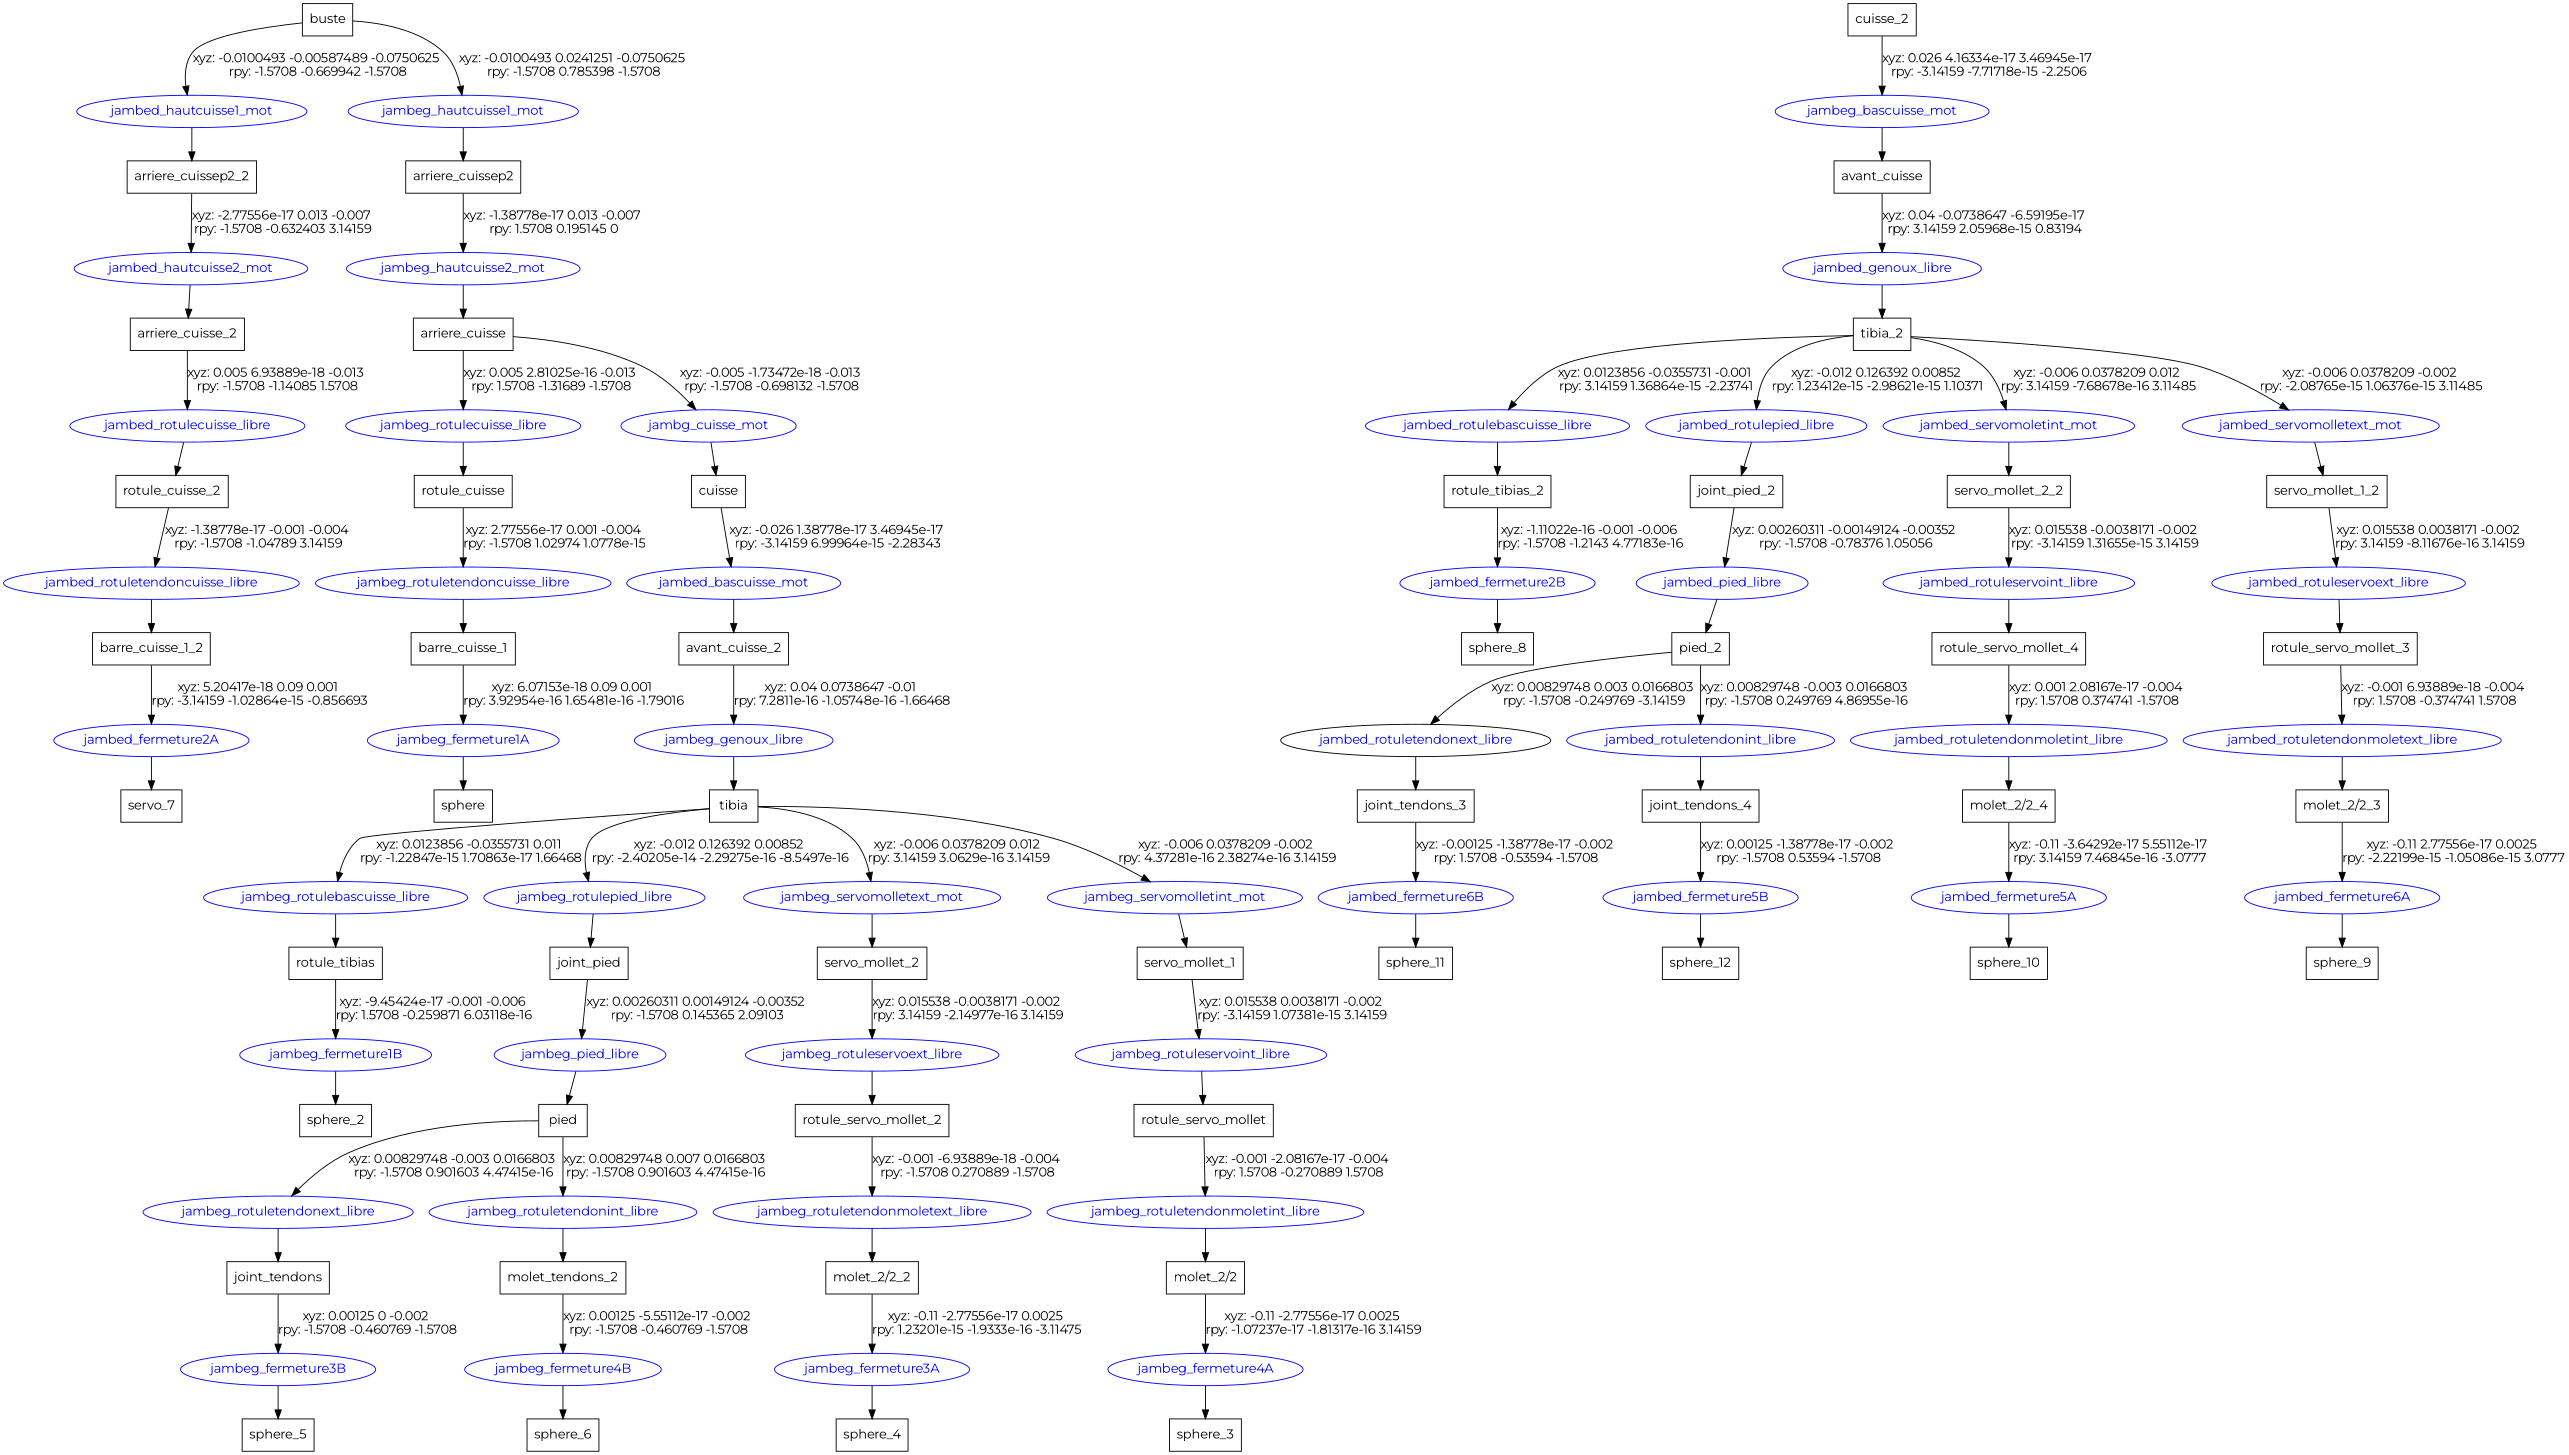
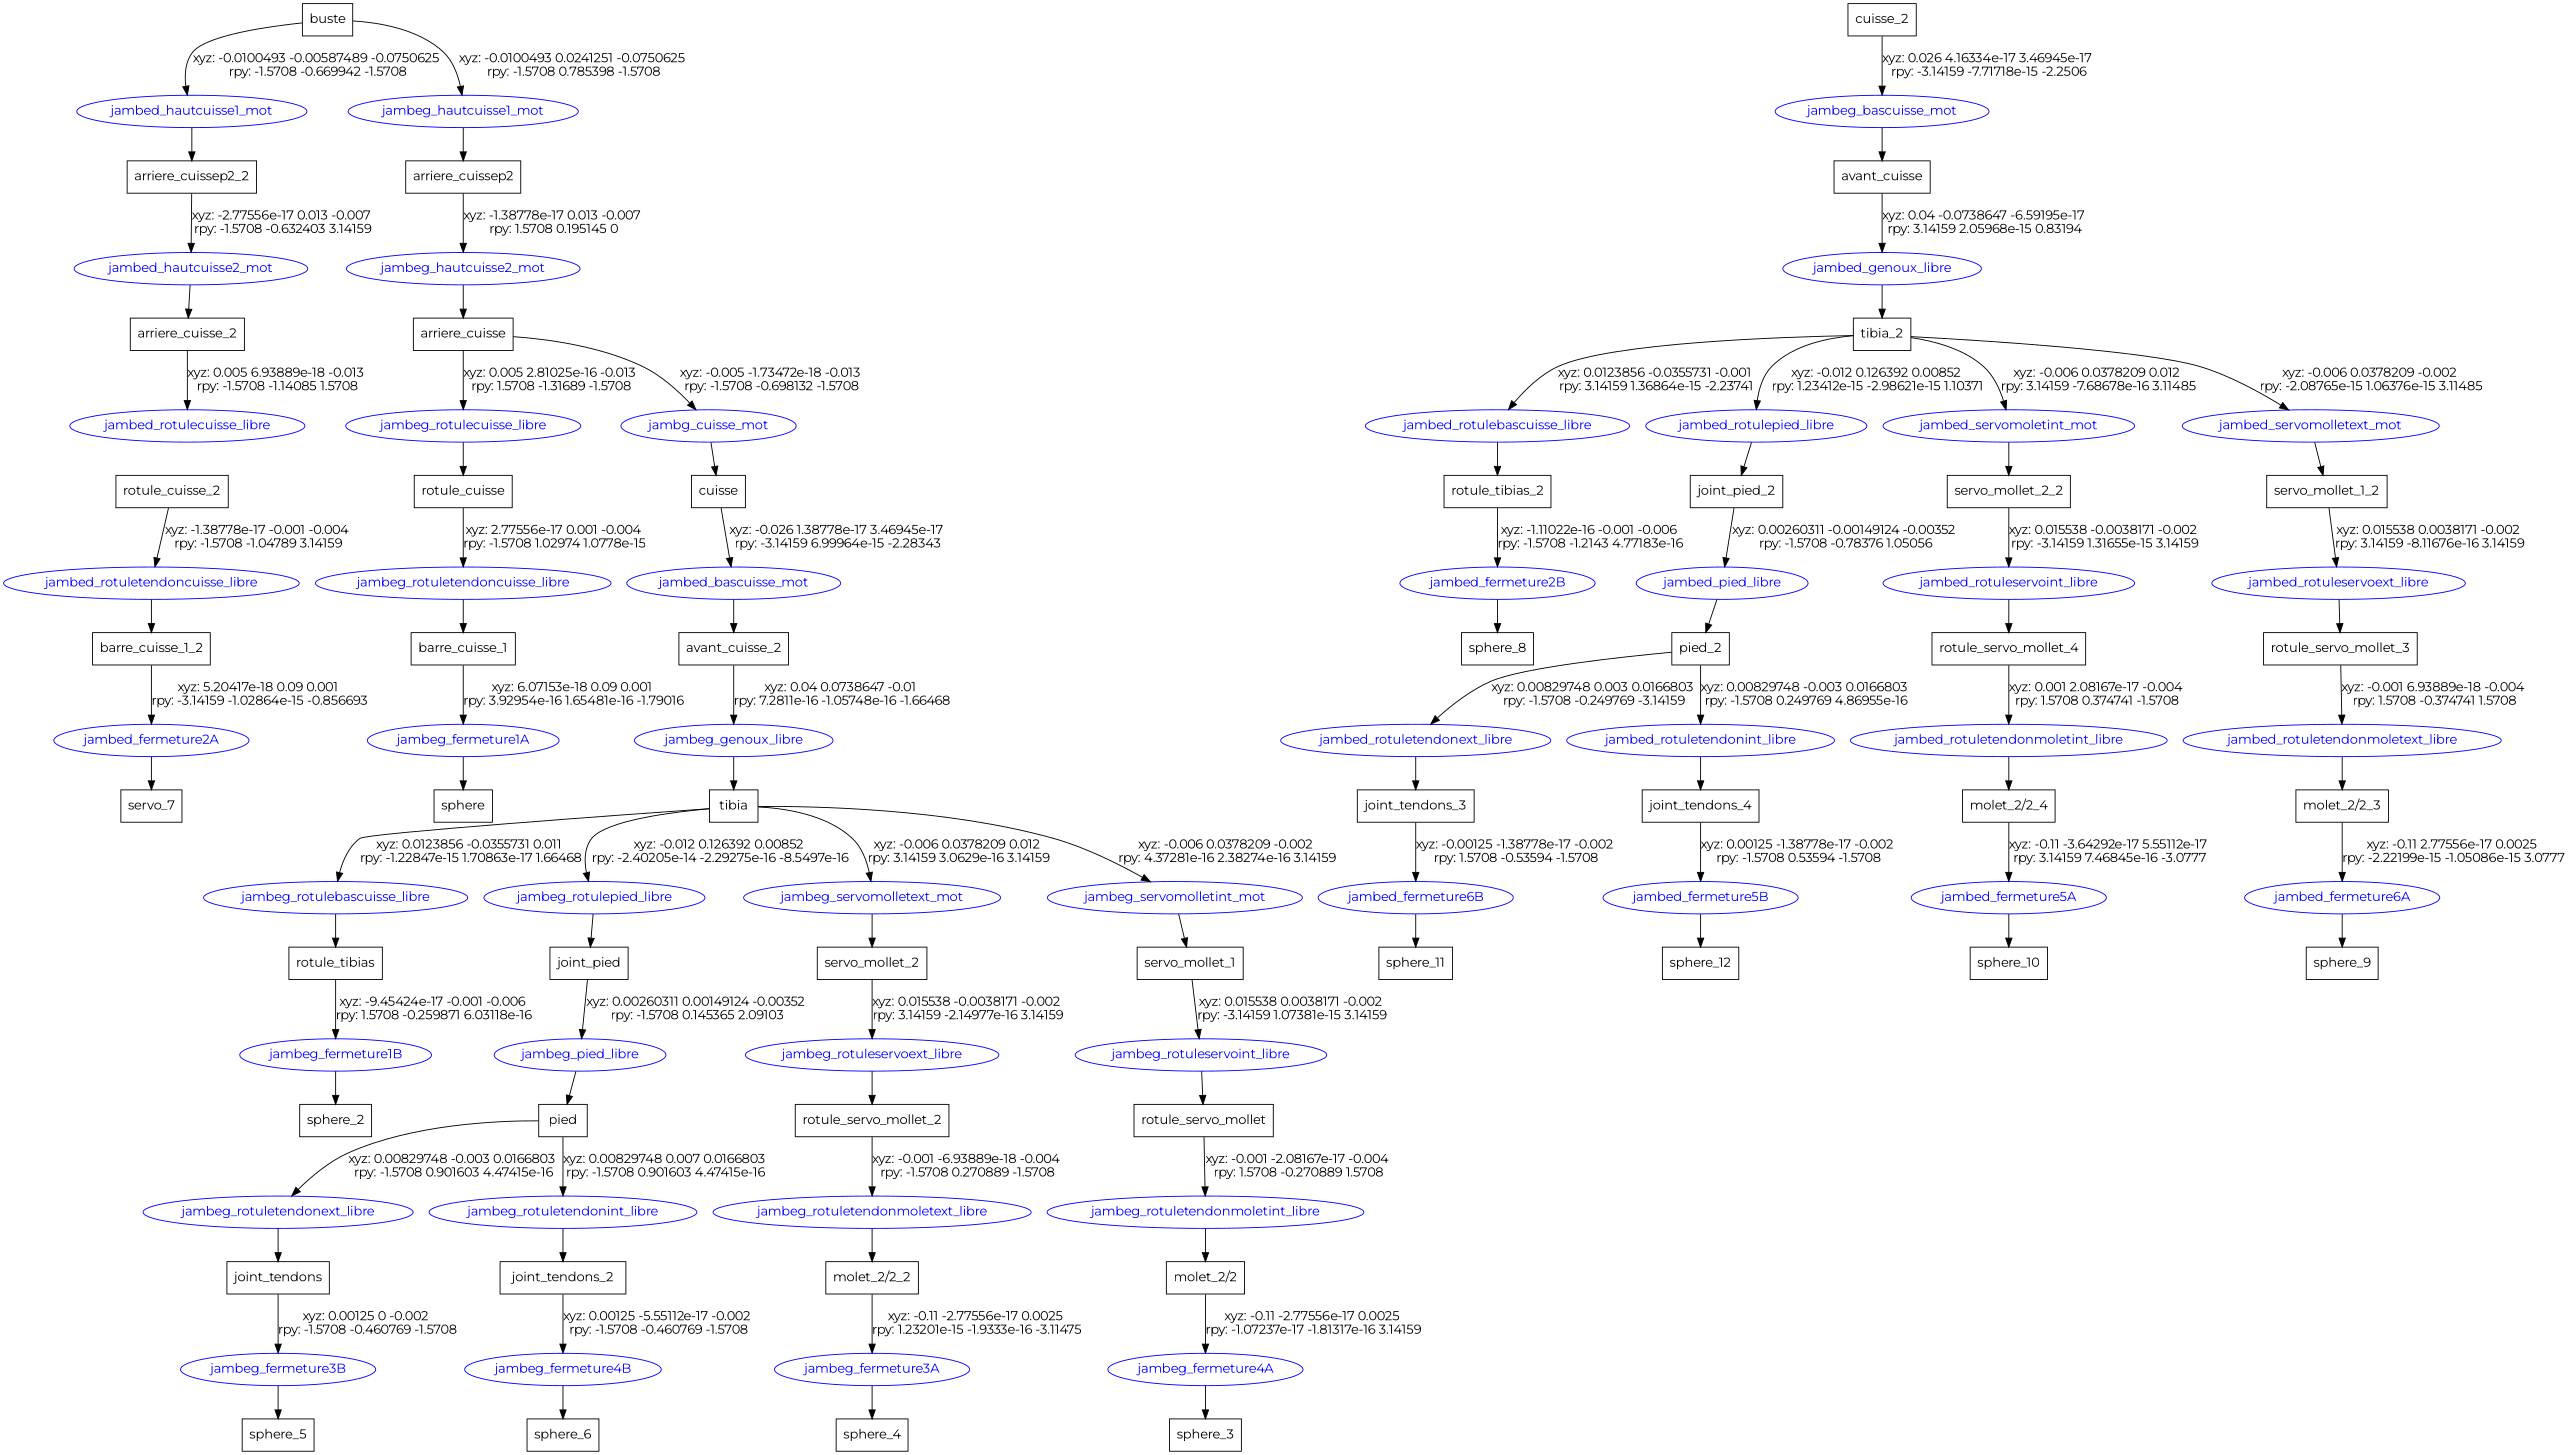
edge "jambed_rotulecuisse_libre" -> "rotule_cuisse_2": removed
node "jambed_rotuletendonext_libre": color black -> blue
node "molet_tendons_2": label "molet_tendons_2" -> "joint_tendons_2"
